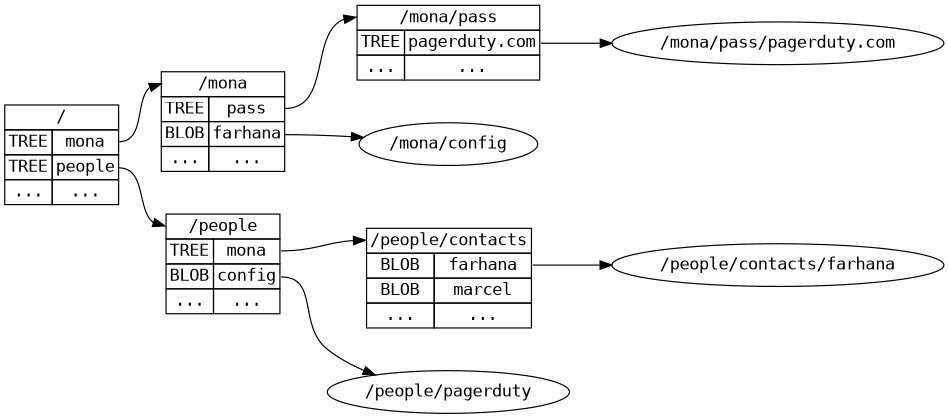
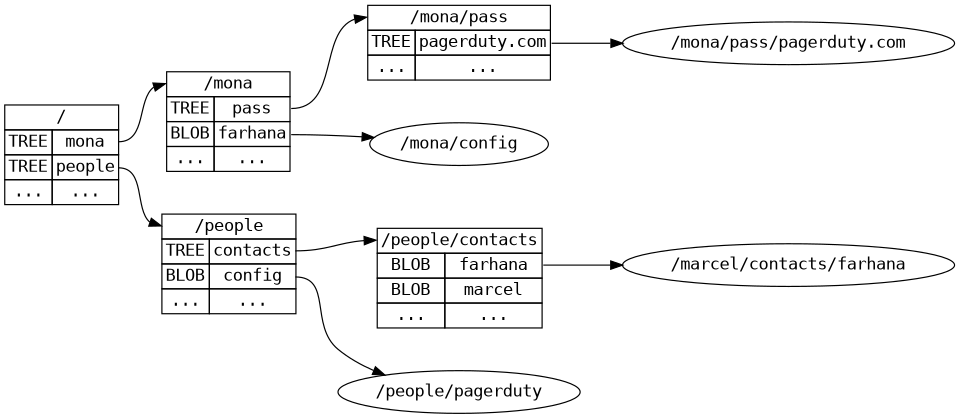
node "/people": text "mona" -> "contacts"
node "/people/contacts/farhana": label "/people/contacts/farhana" -> "/marcel/contacts/farhana"
